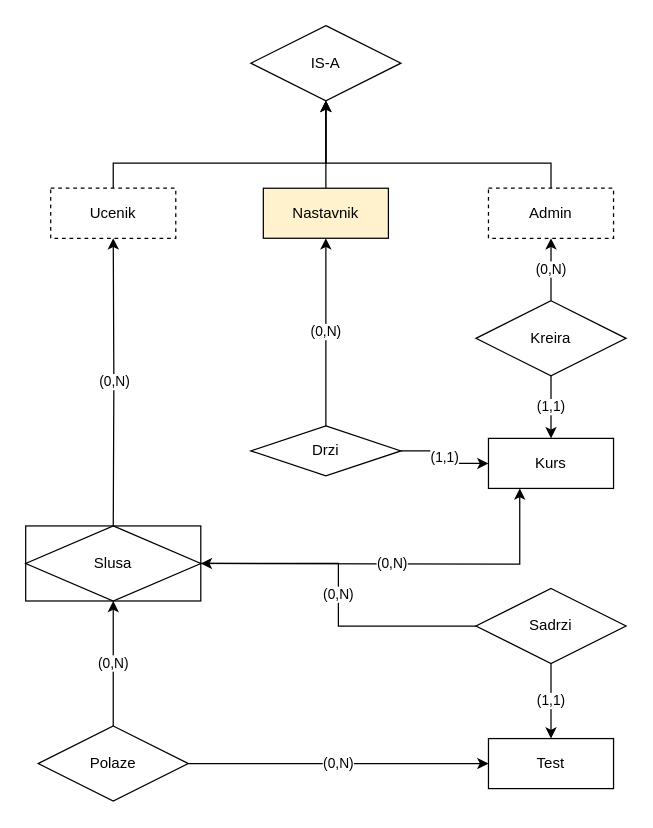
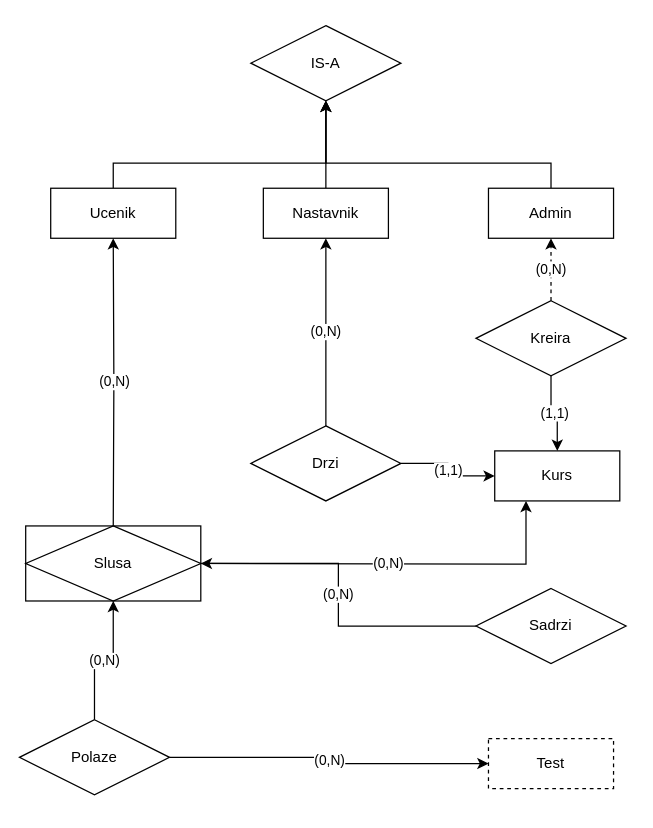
node "Ucenik": style dashed -> solid
node "Nastavnik": fillcolor #fff2cc -> #ffffff
node "Admin": style dashed -> solid
edge "Kreira" -> "Admin": style solid -> dashed
node "Drzi": size 150x50 -> 150x75
node "Kurs": moved (551, 463) -> (557, 476)
edge "Sadrzi" -> "Test": removed, label "(1,1)"
node "Polaze": moved (113, 763) -> (94, 757)
node "Test": style solid -> dashed
